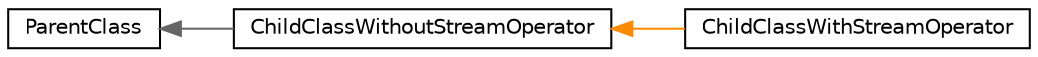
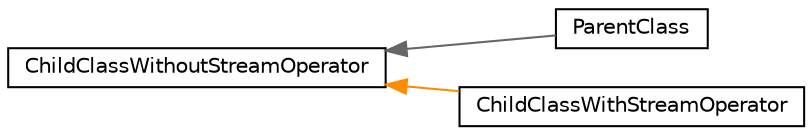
edge "ChildClassWithoutStreamOperator" -> "ParentClass": reversed
